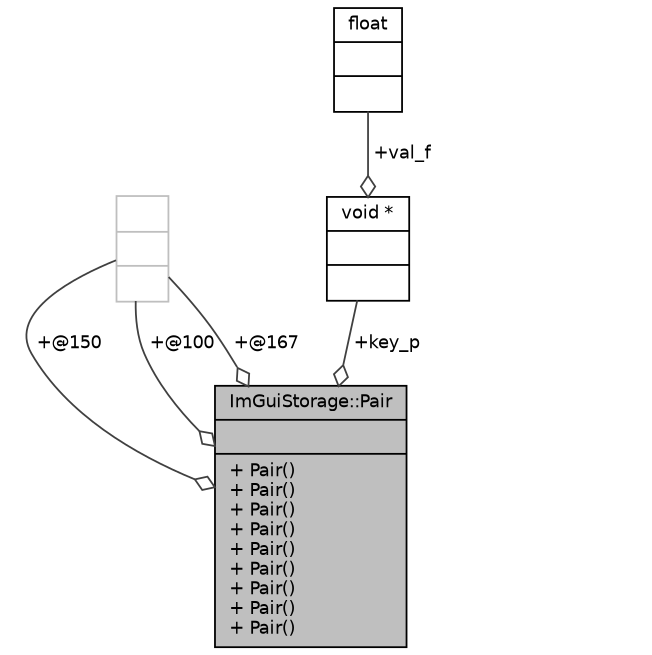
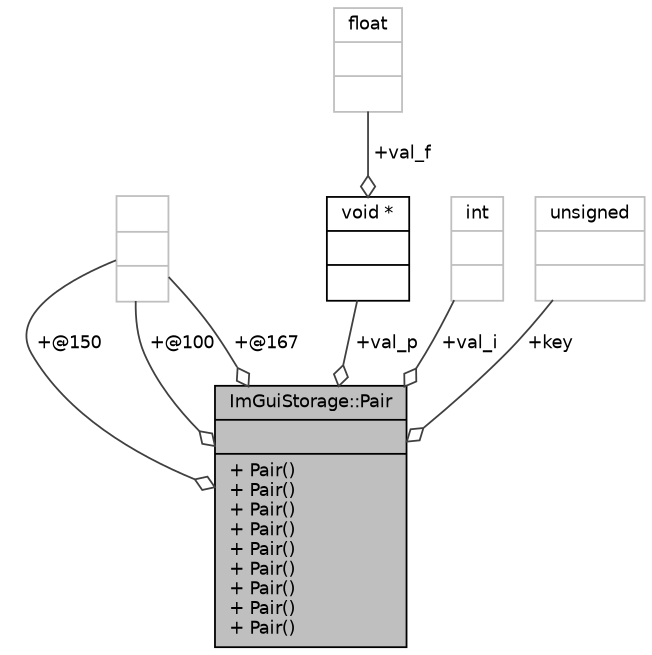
node "float": color black -> grey75
node "int": added
node "unsigned": added
edge "void *" -> "ImGuiStorage::Pair": label " +key_p" -> " +val_p"
